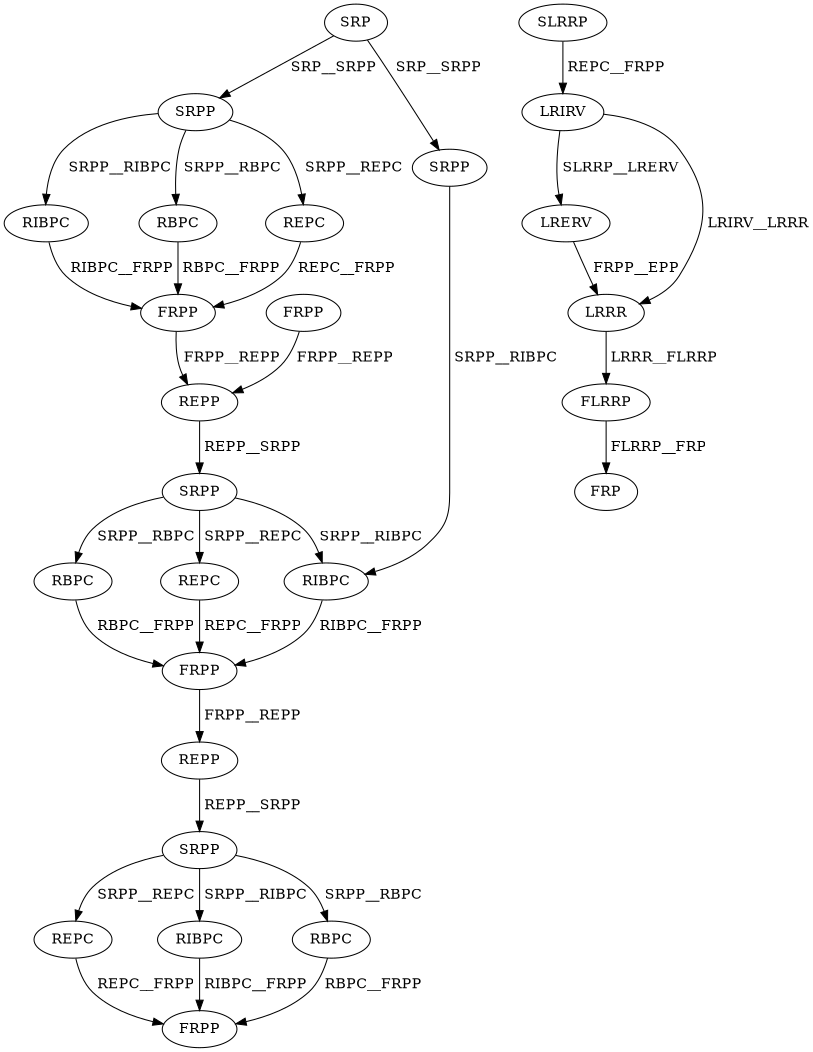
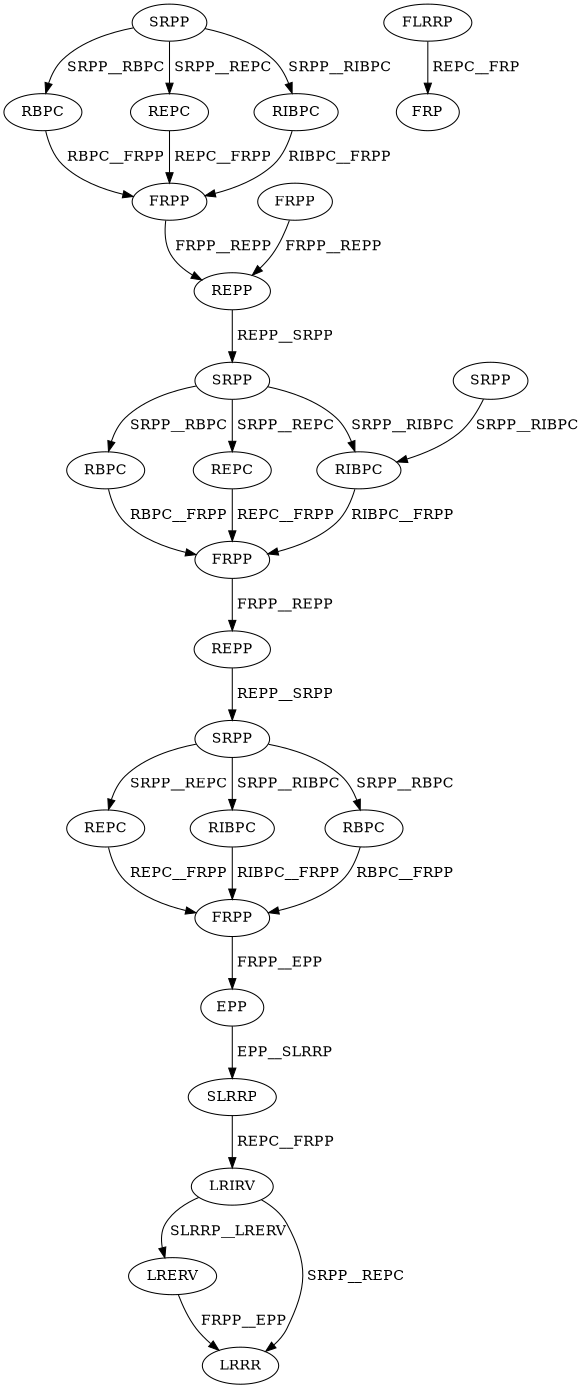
node "SRP": removed
edge "LRIRV" -> "LRRR": label " LRIRV__LRRR" -> " SRPP__REPC"
edge "LRRR" -> "FLRRP": removed, label "LRRR__FLRRP"
edge "FLRRP" -> "FRP": label " FLRRP__FRP" -> " REPC__FRP"
node "EPP": added
